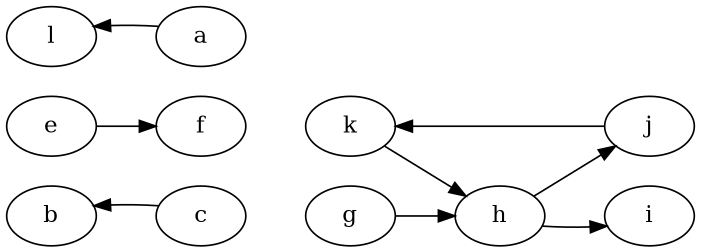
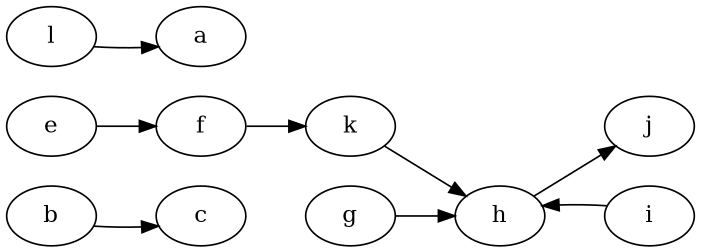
edge "a" -> "l": reversed
edge "j" -> "k": now "f" -> "k"
edge "c" -> "b": reversed
edge "h" -> "i": reversed
